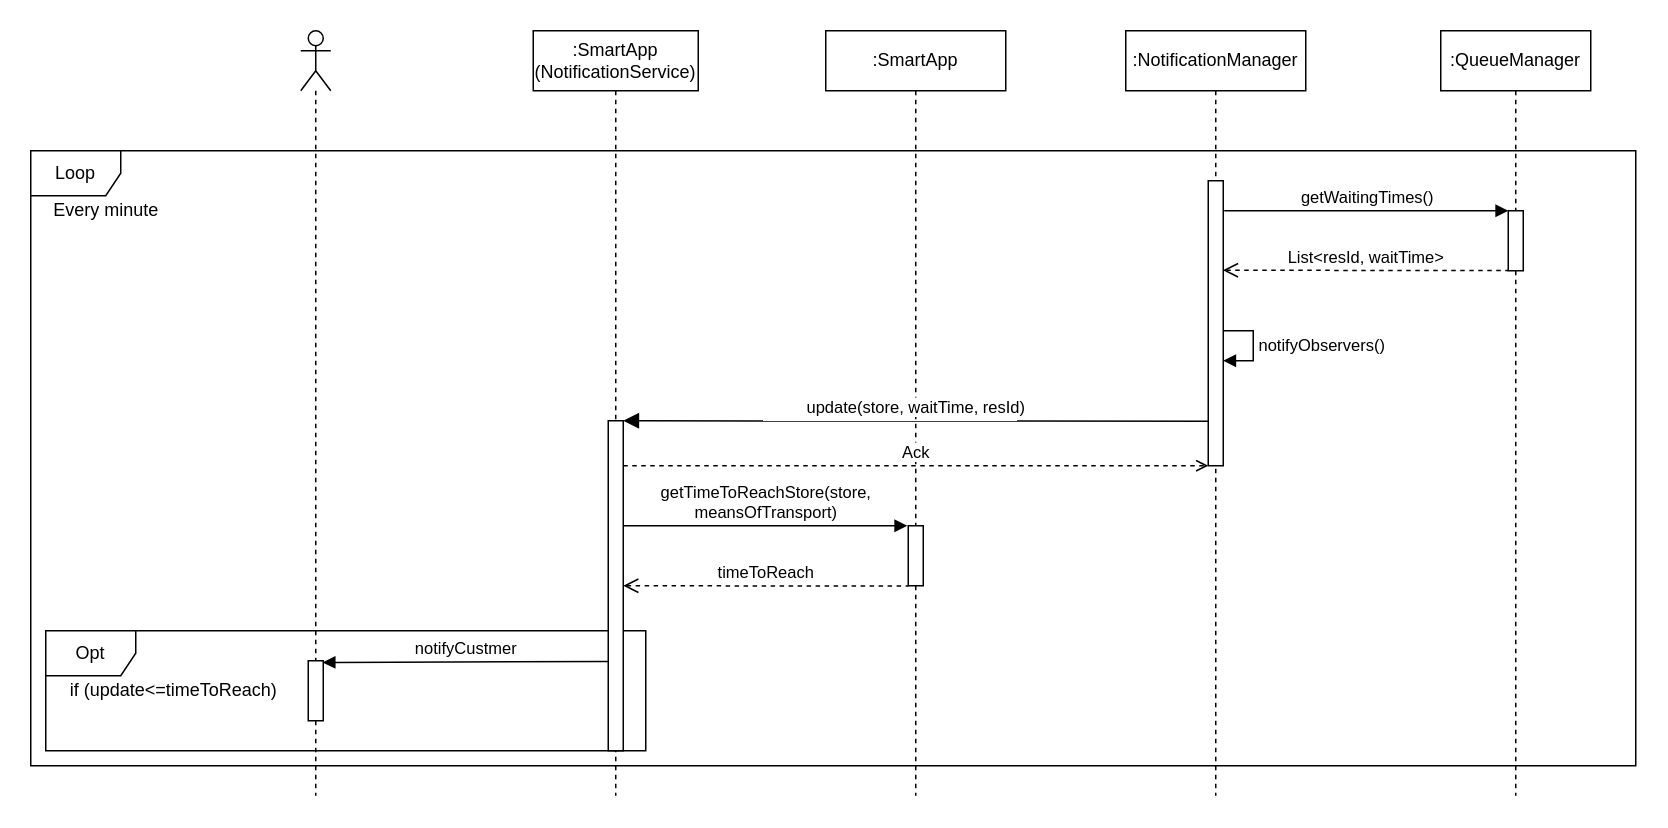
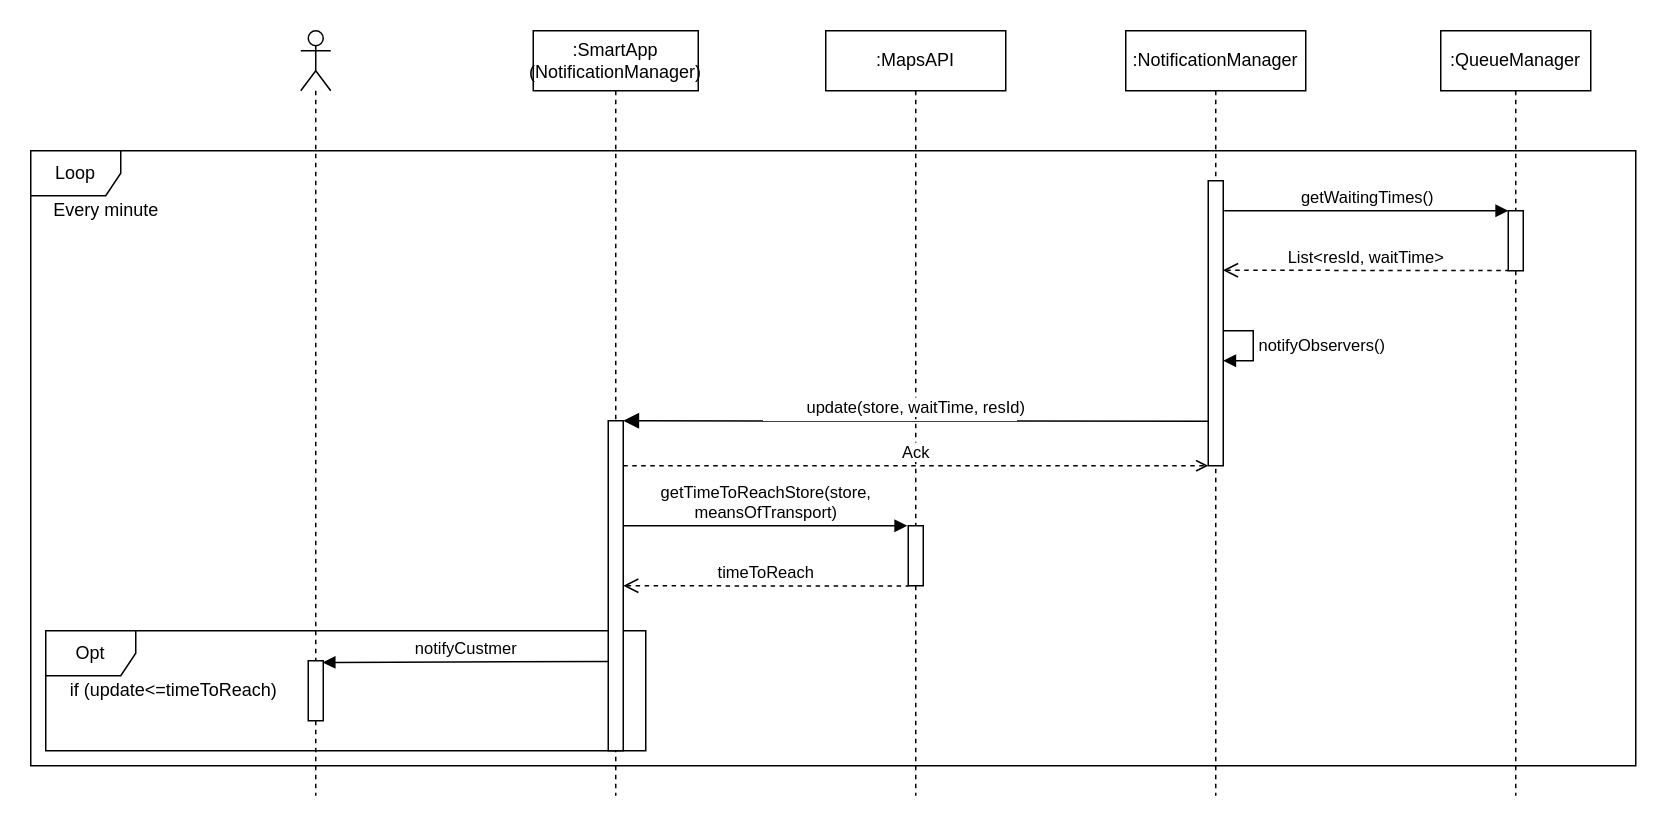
node ":SmartApp (NotificationService)": label ":SmartApp (NotificationService)" -> ":SmartApp (NotificationManager)"
node ":SmartApp": label ":SmartApp" -> ":MapsAPI"
